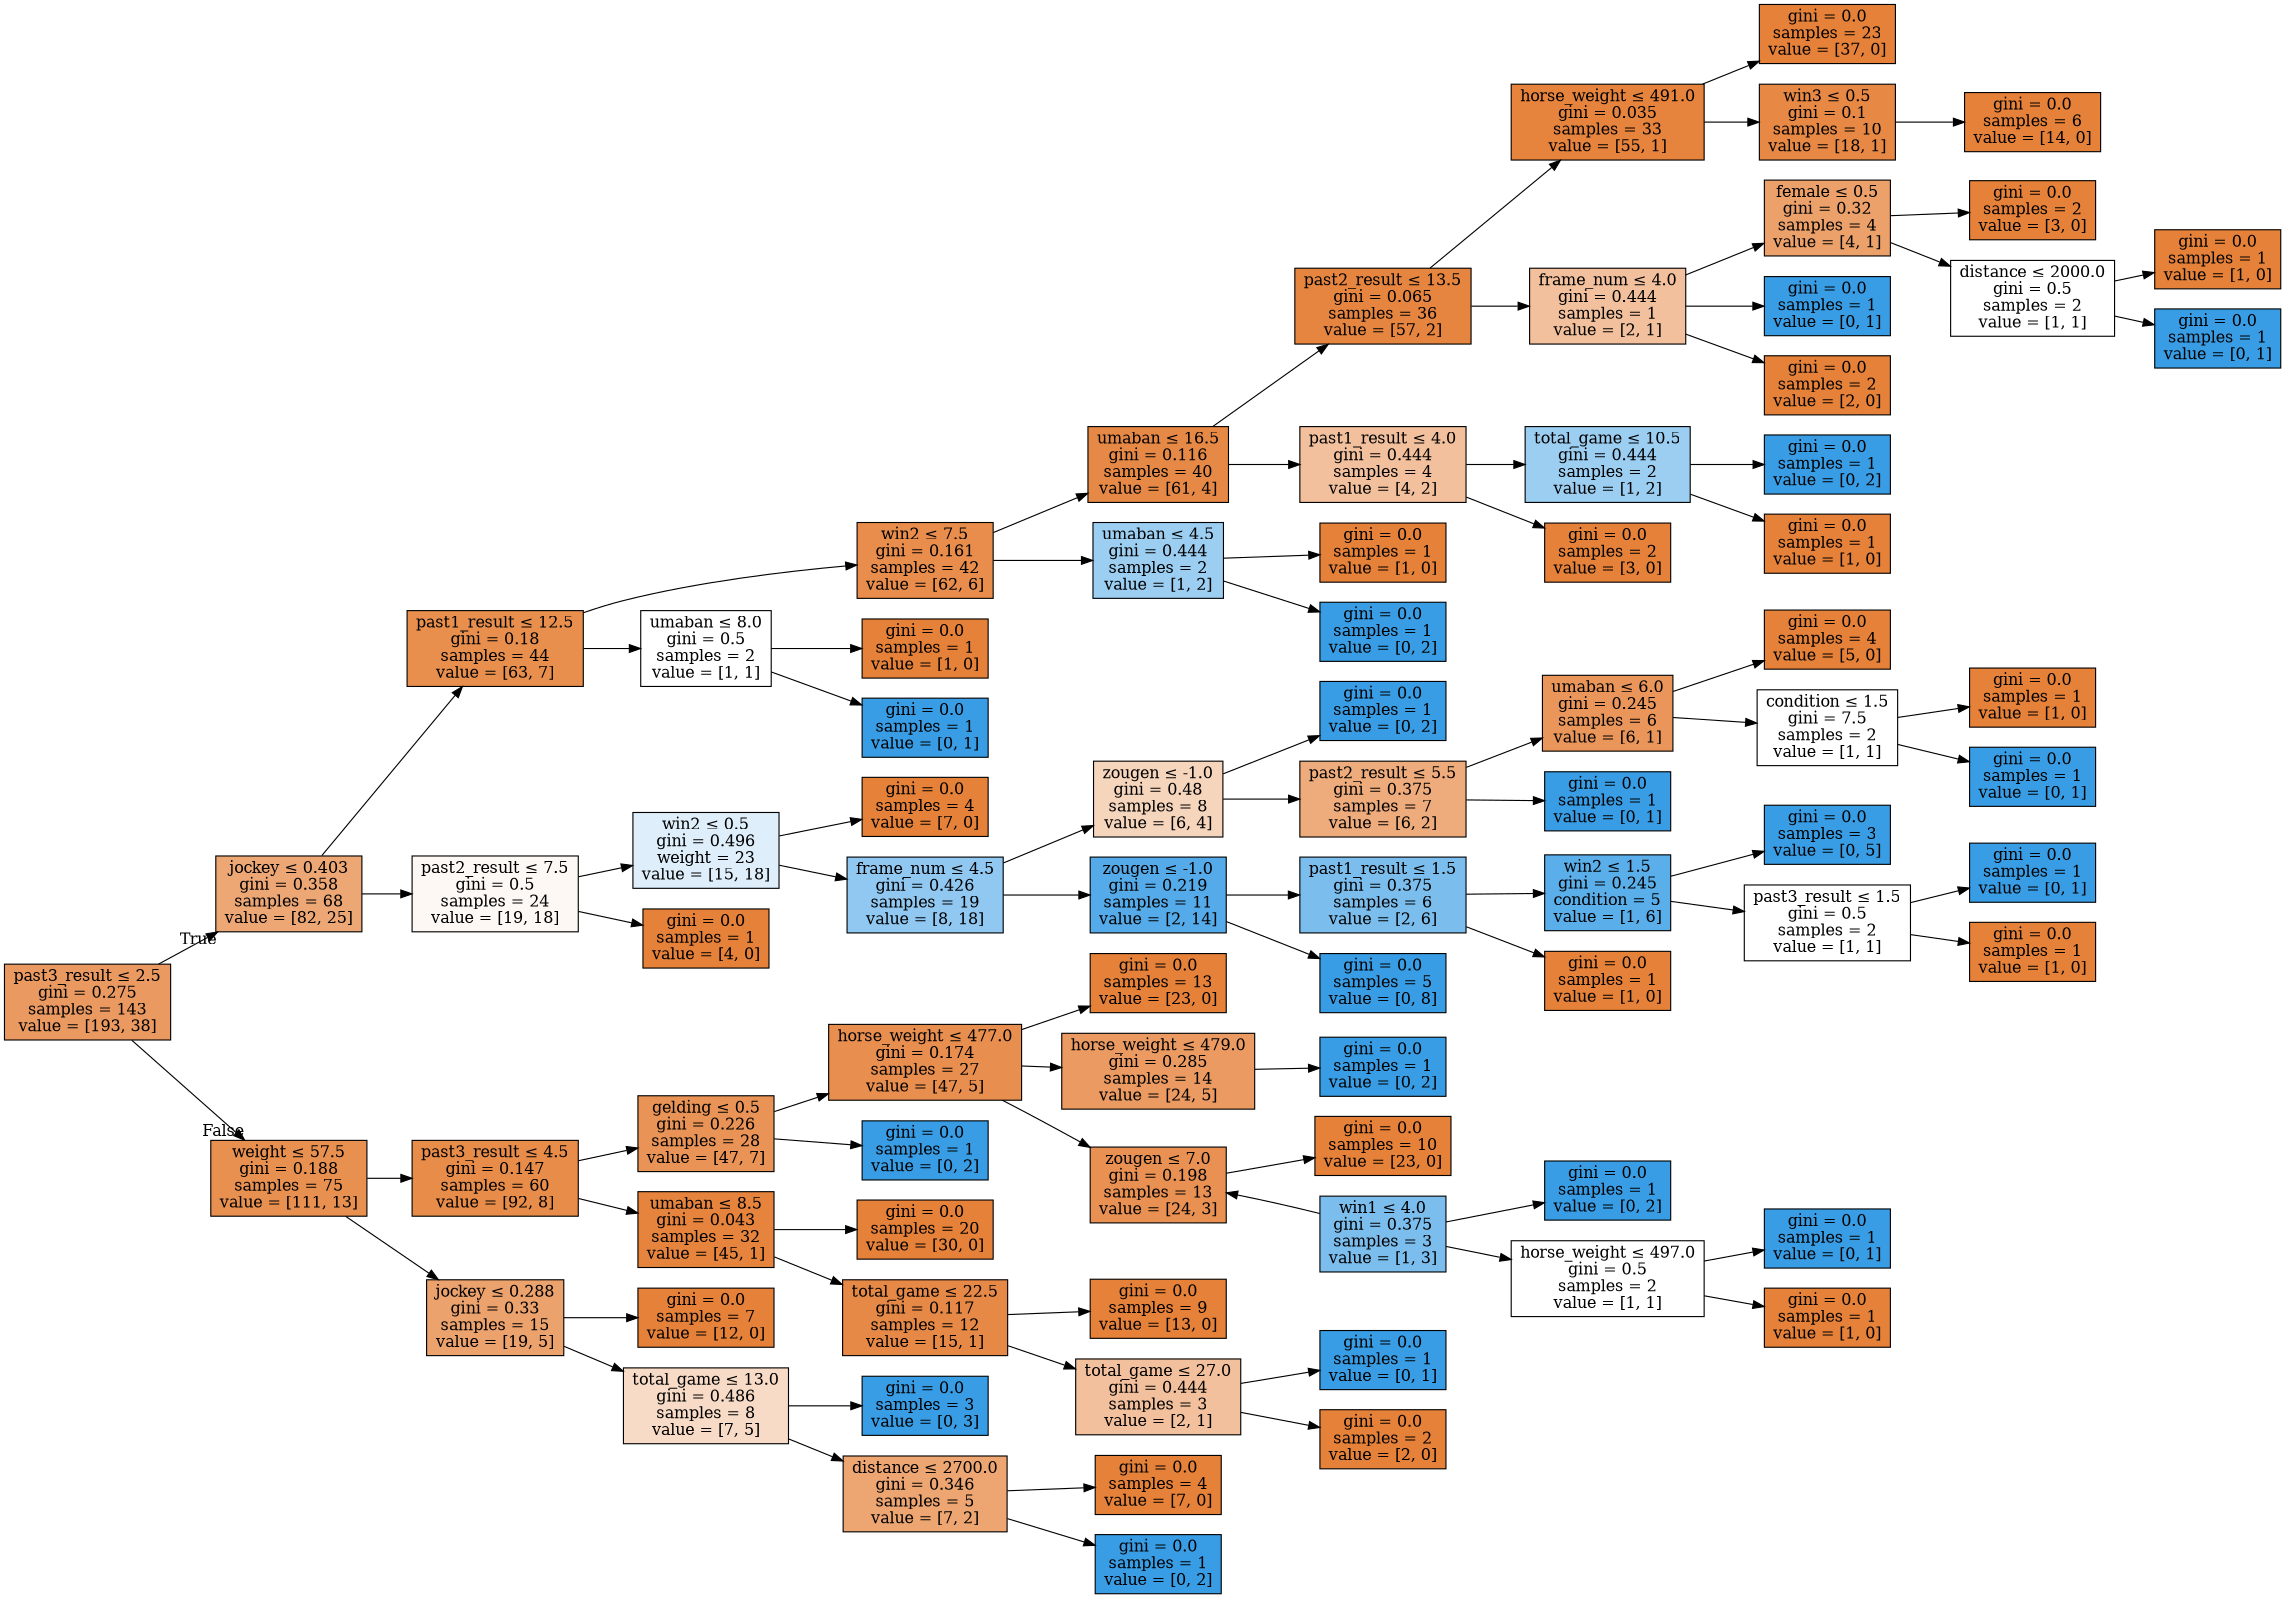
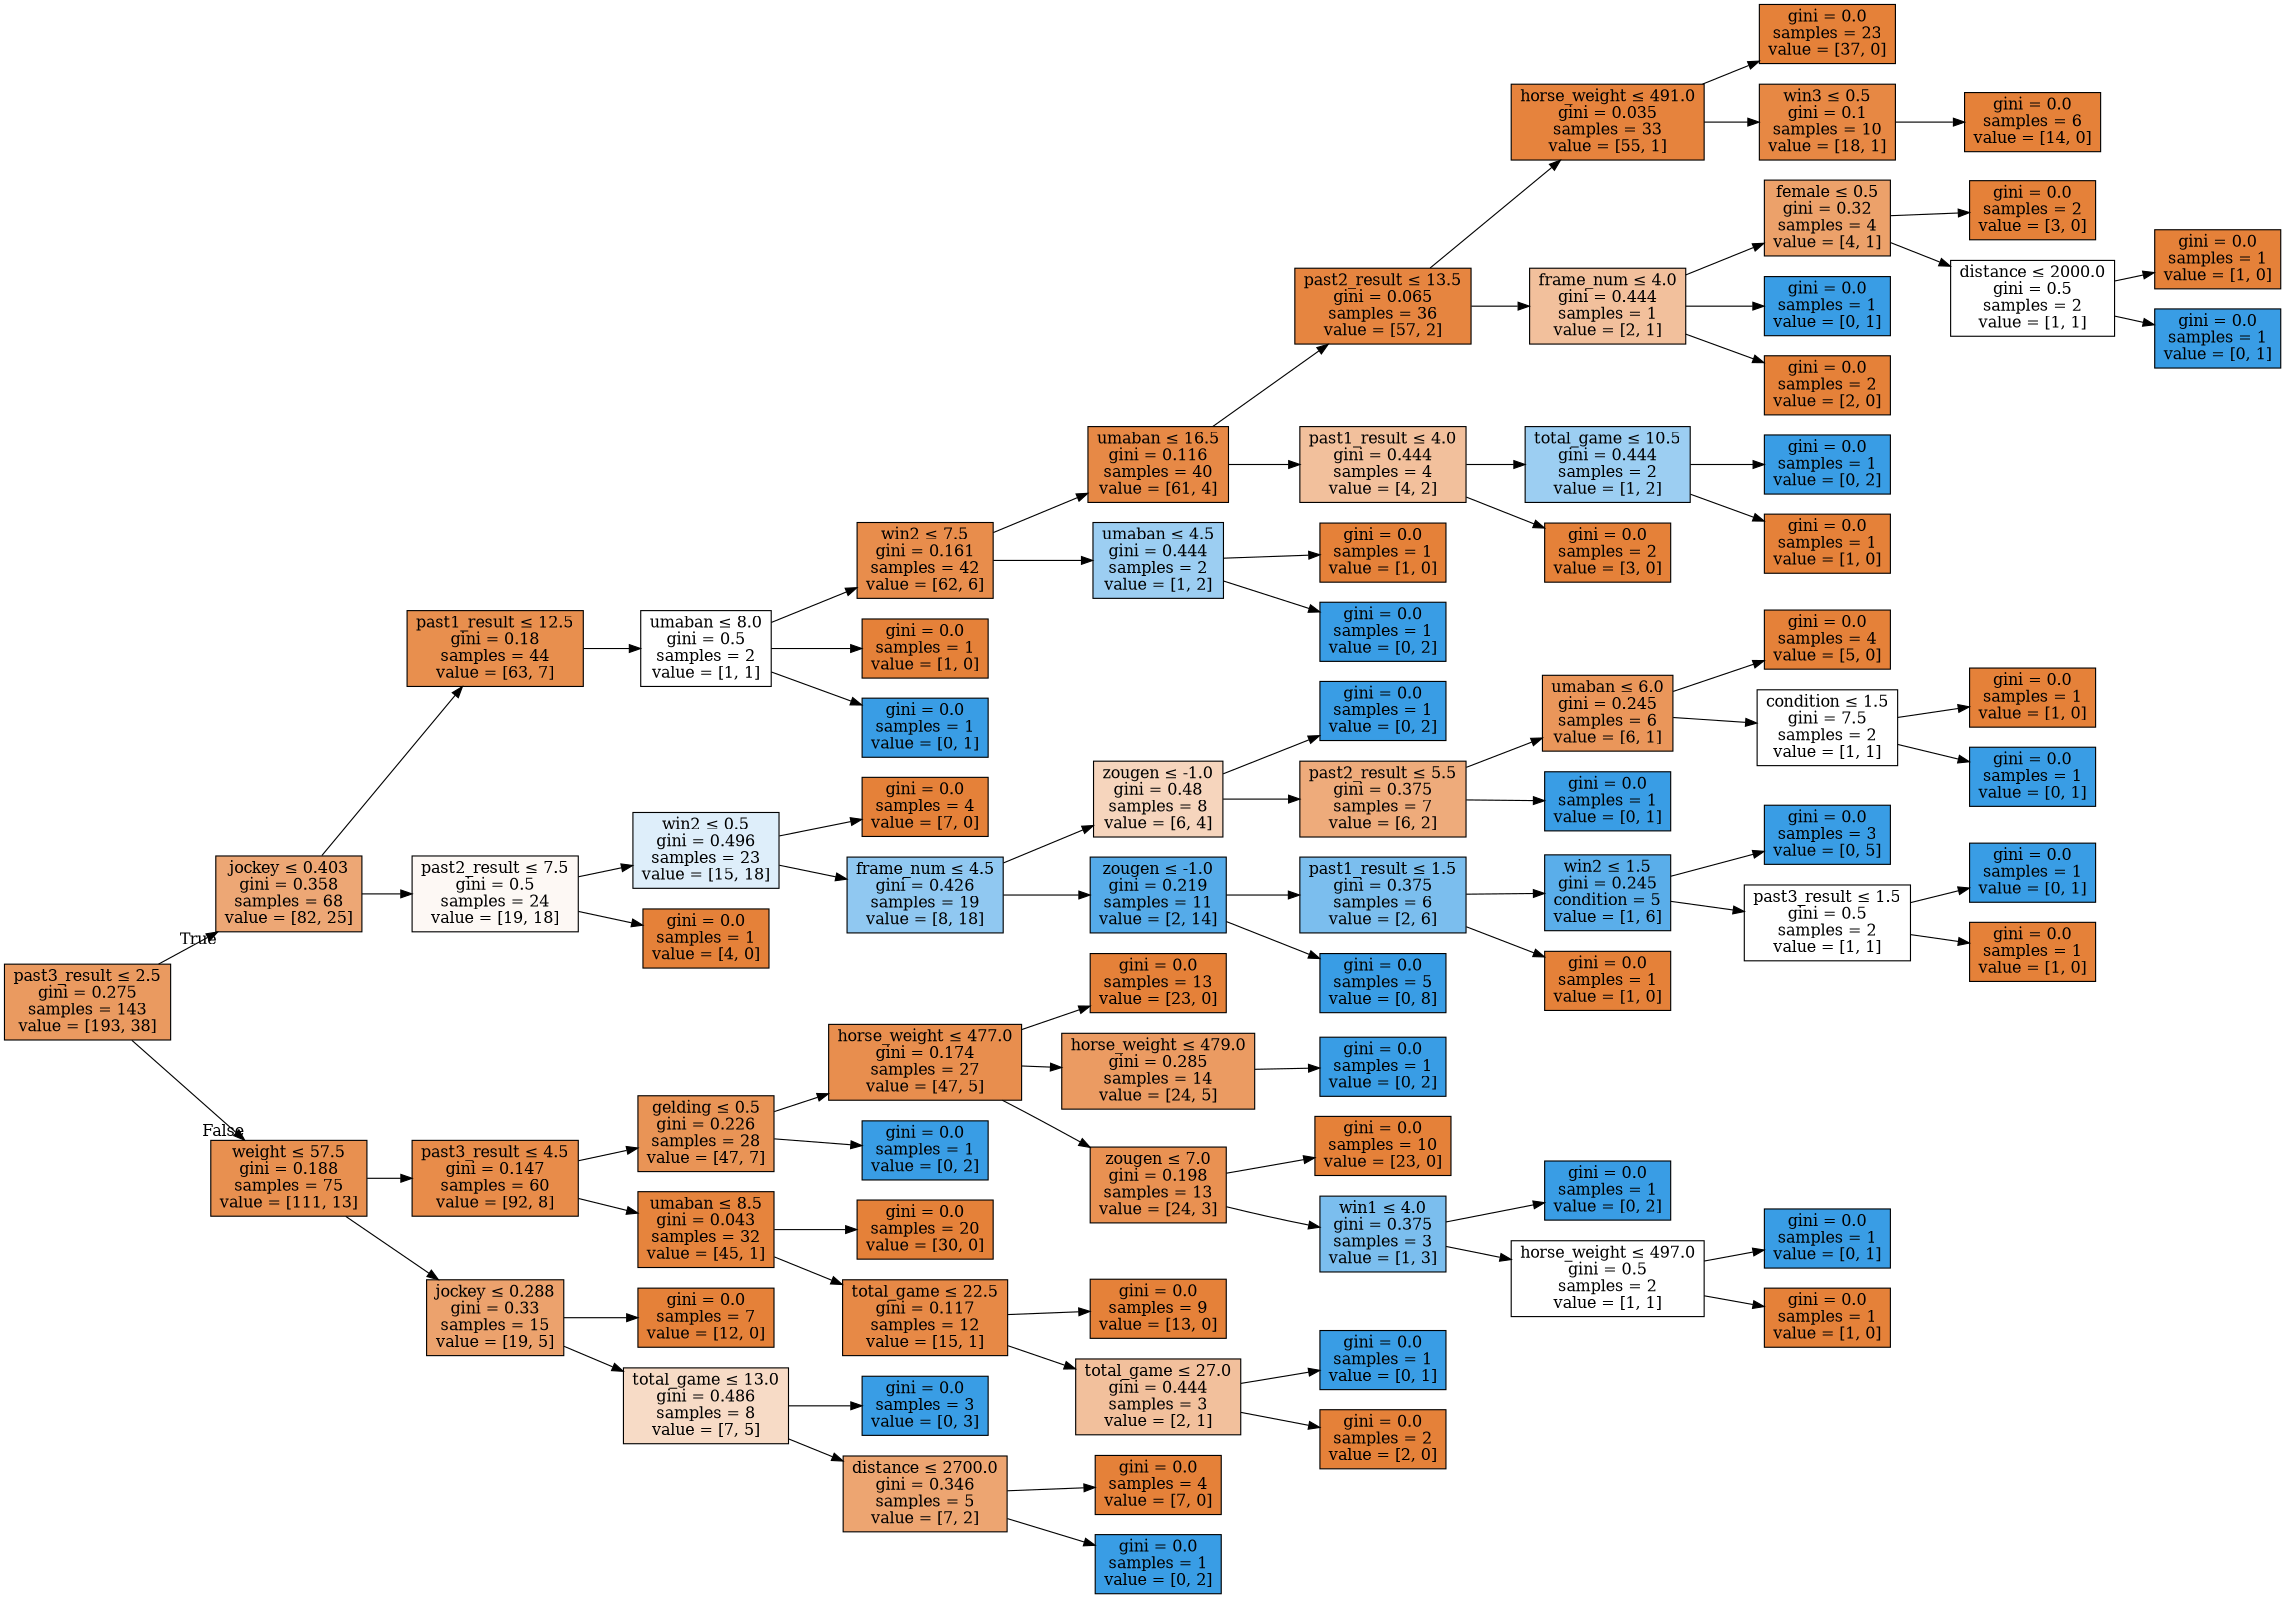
edge "past1_result ≤ 12.5" -> "win2 ≤ 7.5": now "umaban ≤ 8.0" -> "win2 ≤ 7.5"
node "win2 ≤ 0.5": text "weight = 23" -> "samples = 23"
edge "win1 ≤ 4.0" -> "zougen ≤ 7.0": reversed
